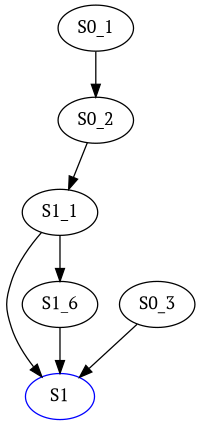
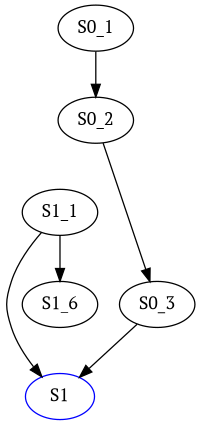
edge "S0_2" -> "S1_1": now "S0_2" -> "S0_3"
edge "S1_6" -> "S1": removed
